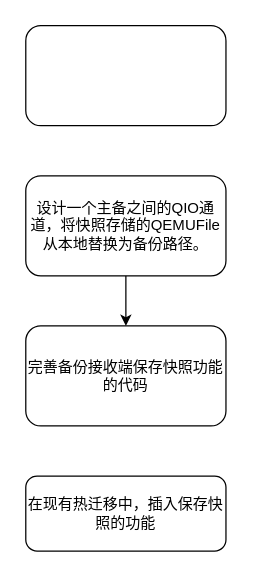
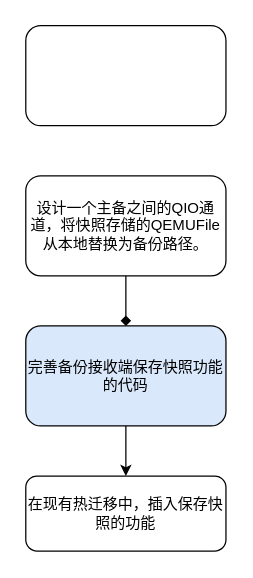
edge "设计一个主备之间的QIO通道，将快照存储的QEMUFile从本地替换为备份路径。" -> "完善备份接收端保存快照功能的代码": arrowhead classic -> diamond
node "完善备份接收端保存快照功能的代码": fillcolor #ffffff -> #dae8fc
edge "完善备份接收端保存快照功能的代码" -> "在现有热迁移中，插入保存快照的功能": added
